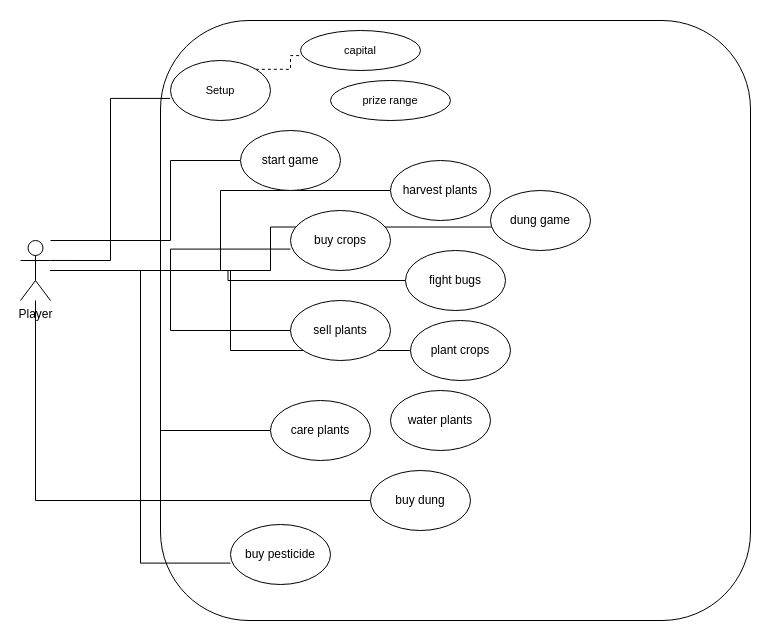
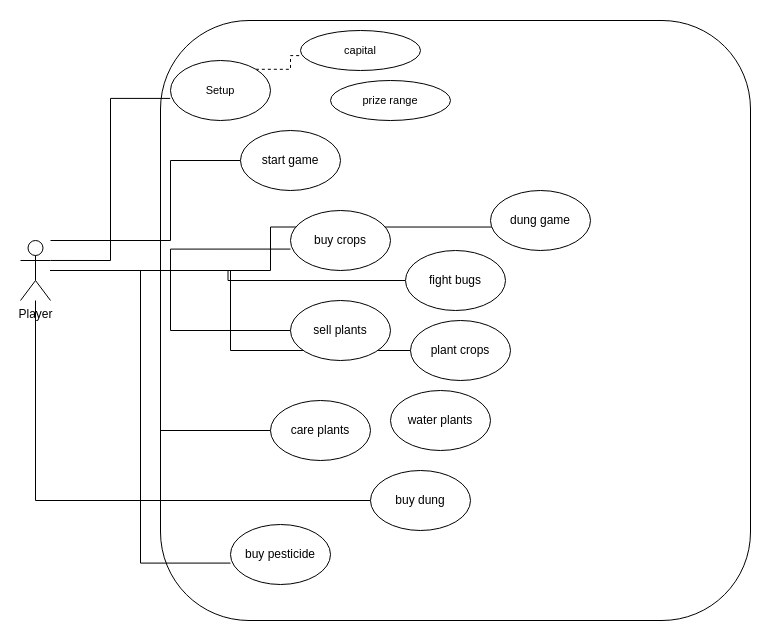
node "harvest plants": removed
edge "harvest plants" -- "Player": removed
